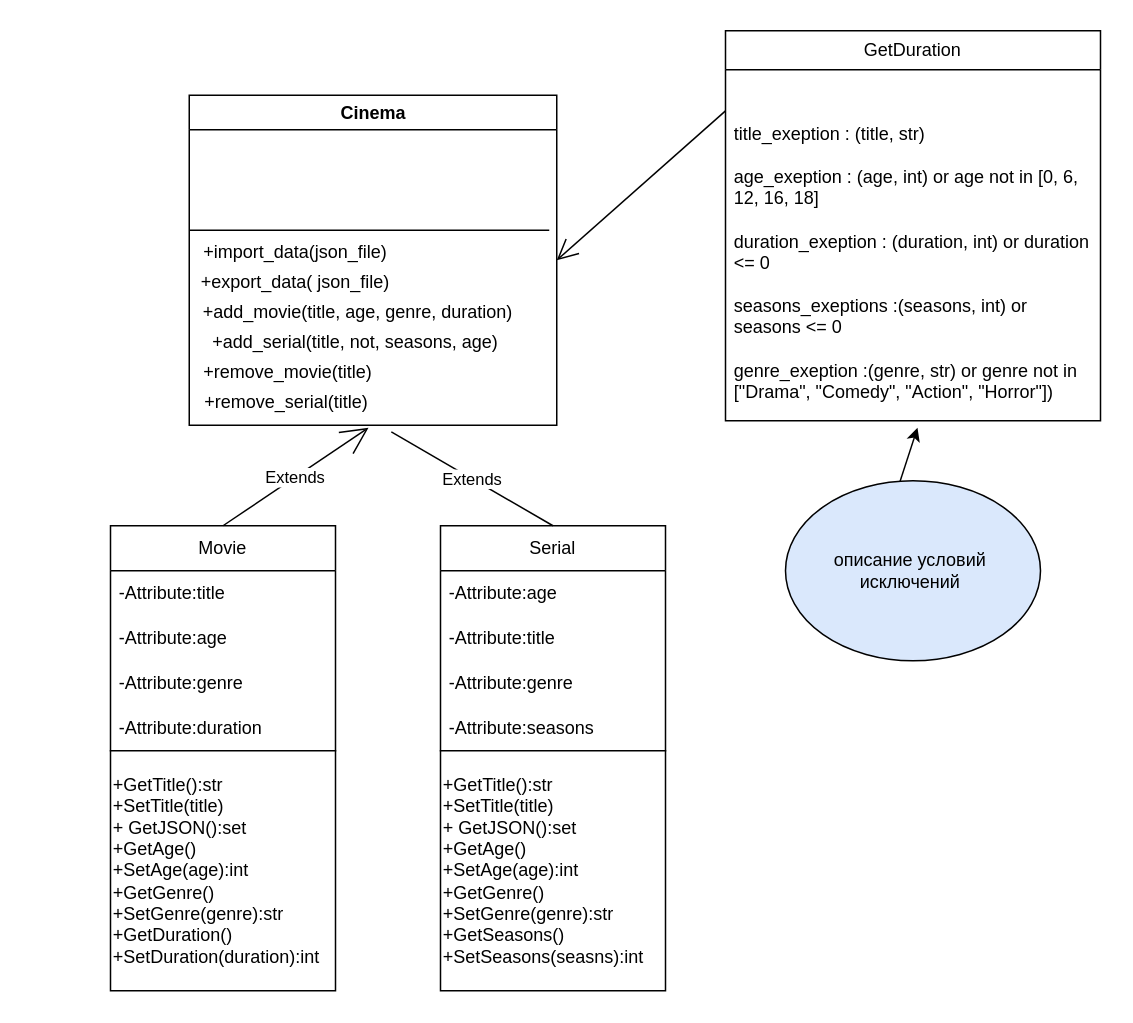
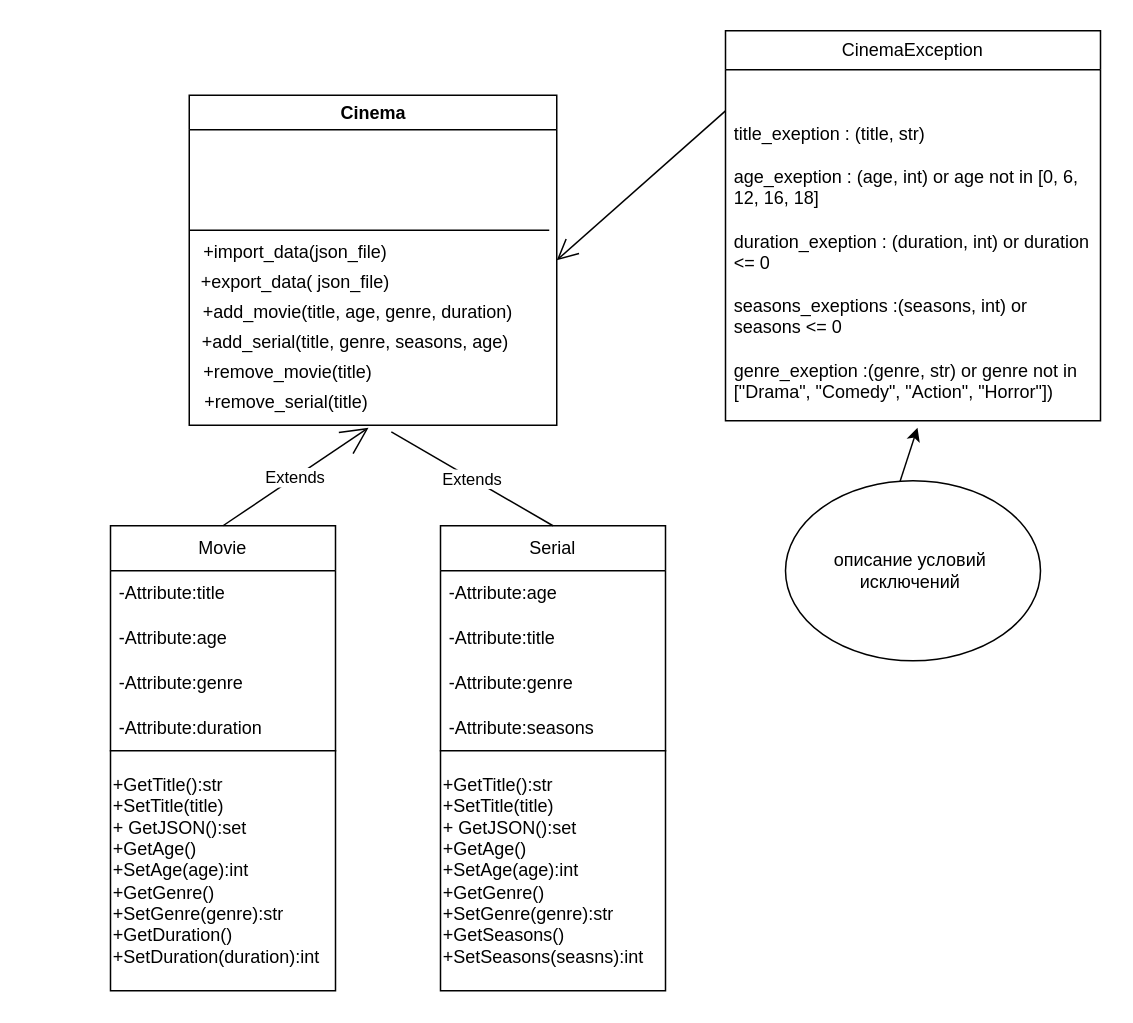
node "GetDuration": label "GetDuration" -> "CinemaException"
node "+add_serial(title, not, seasons, age)": label "+add_serial(title, not, seasons, age)" -> "+add_serial(title, genre, seasons, age)"
node "описание условий исключений": fillcolor #dae8fc -> #ffffff
